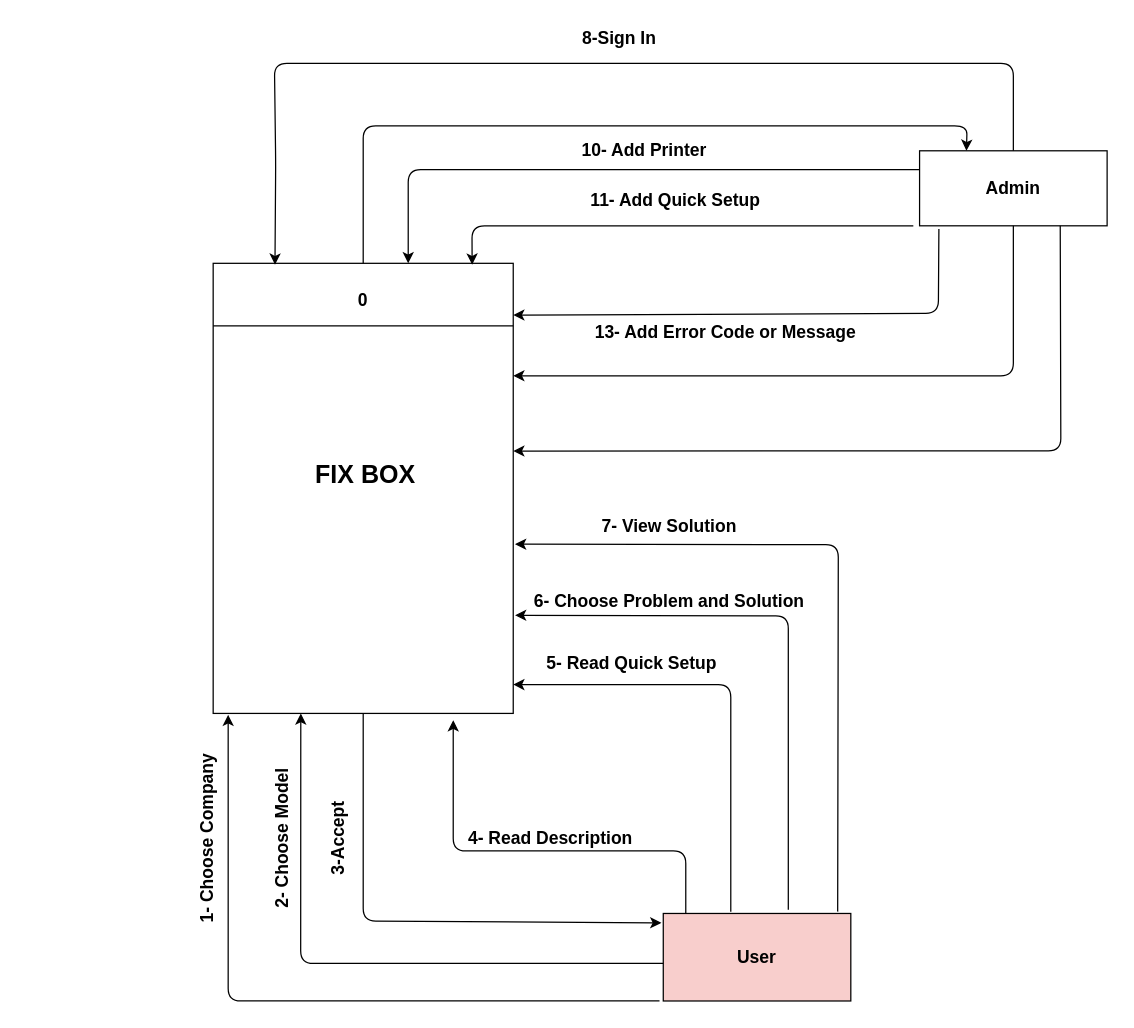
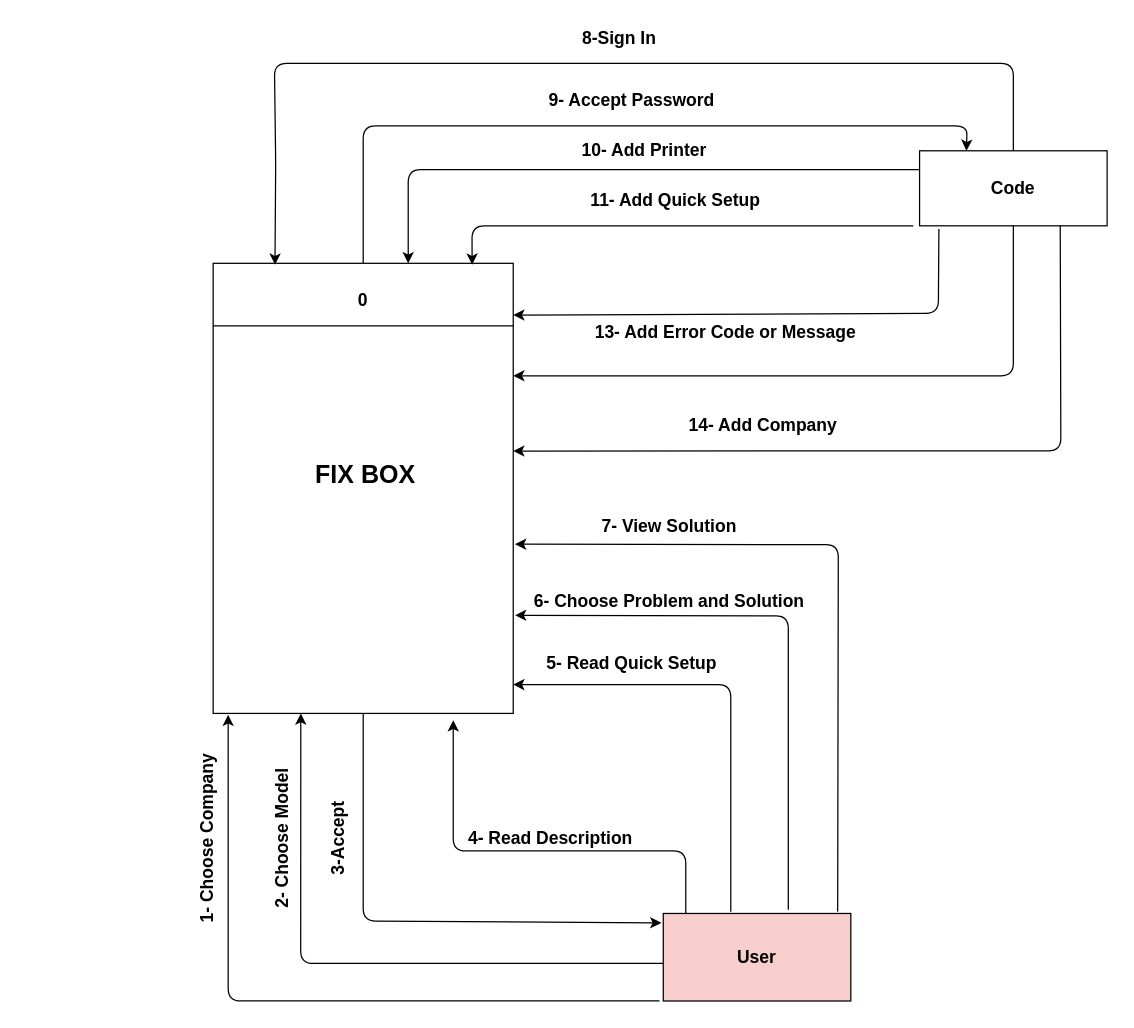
node "9- Accept Password": added
node "Admin": label "Admin" -> "Code"
node "14- Add Company": added
